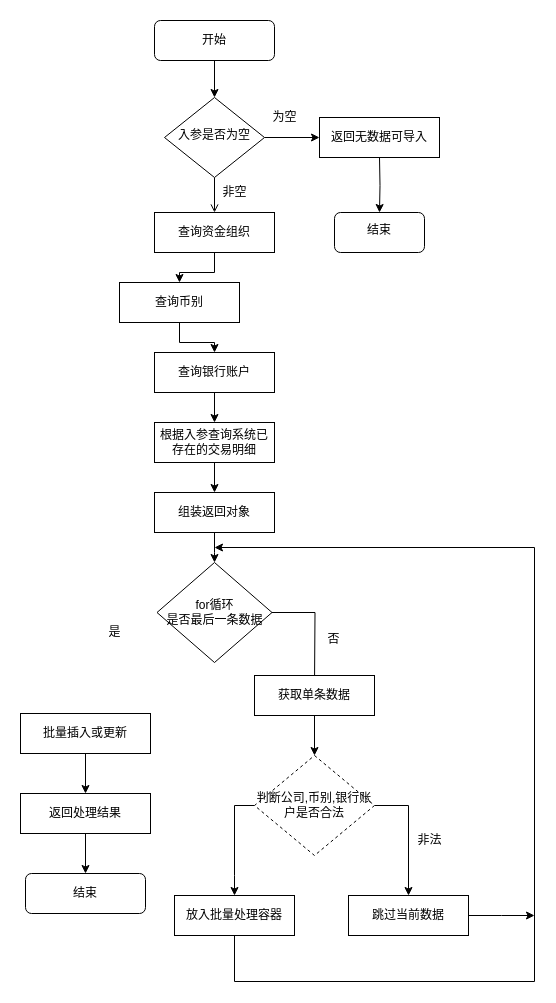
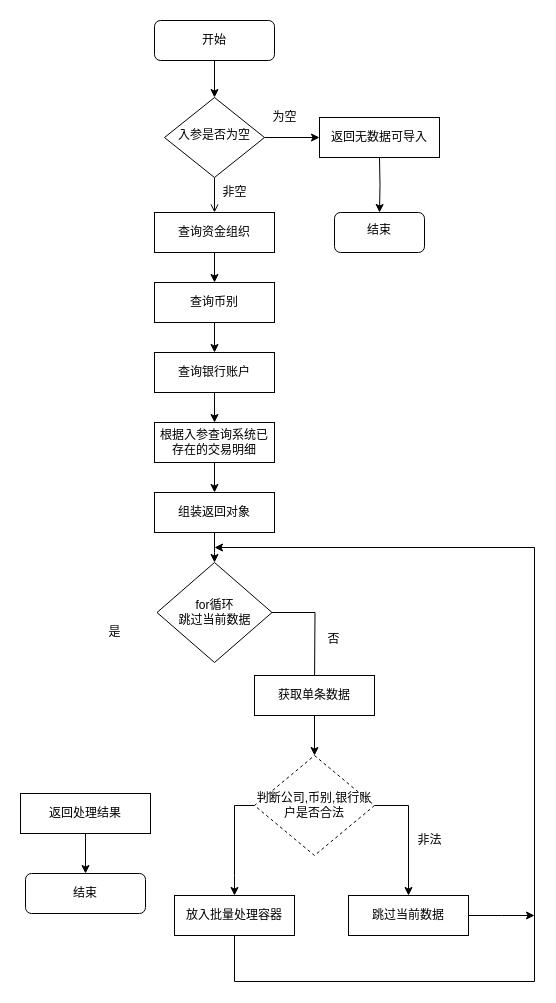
node "查询币别": moved (180, 303) -> (215, 303)
node "for循环 是否最后一条数据": label "for循环 是否最后一条数据" -> "for循环 跳过当前数据"
node "批量插入或更新": removed
edge "批量插入或更新" -> "返回处理结果": removed
